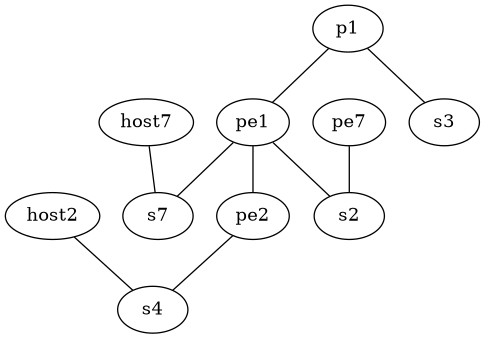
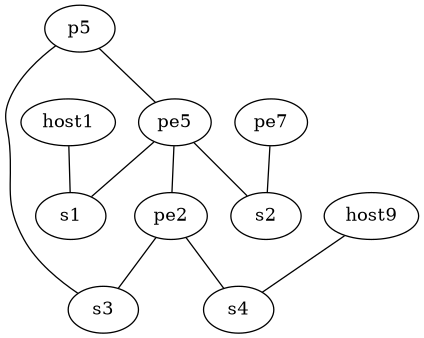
node "p1": label "p1" -> "p5"
node "host7": label "host7" -> "host1"
node "pe1": label "pe1" -> "pe5"
node "host2": label "host2" -> "host9"
node "s7": label "s7" -> "s1"
edge "pe2" -- "s3": added
